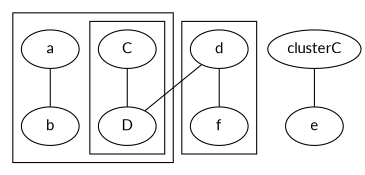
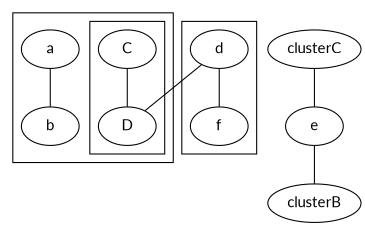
node "clusterB": added
